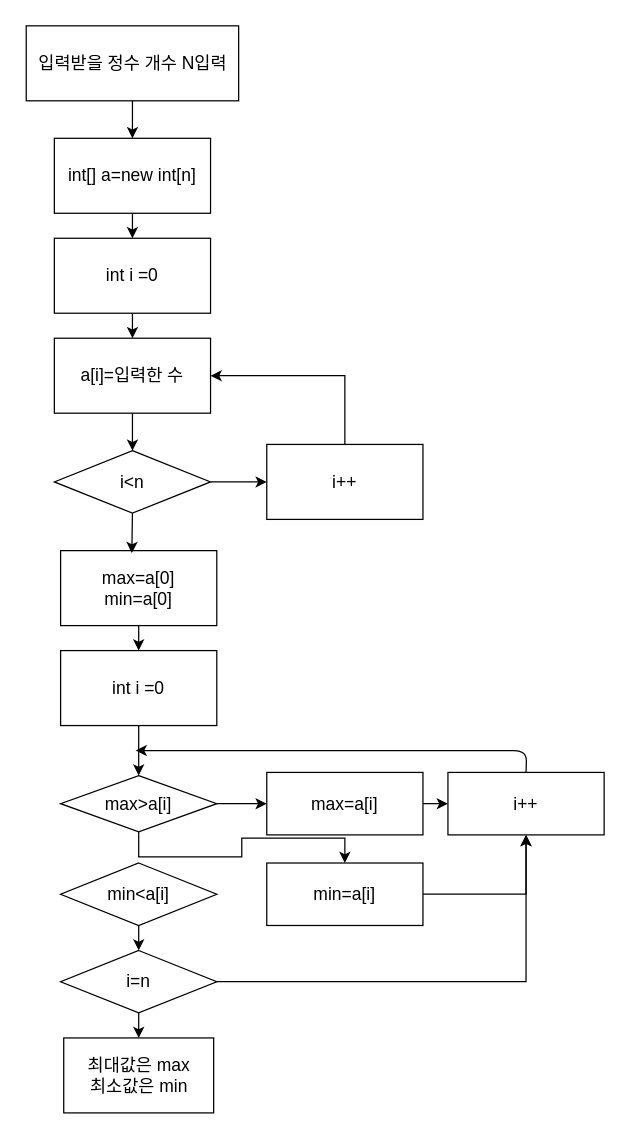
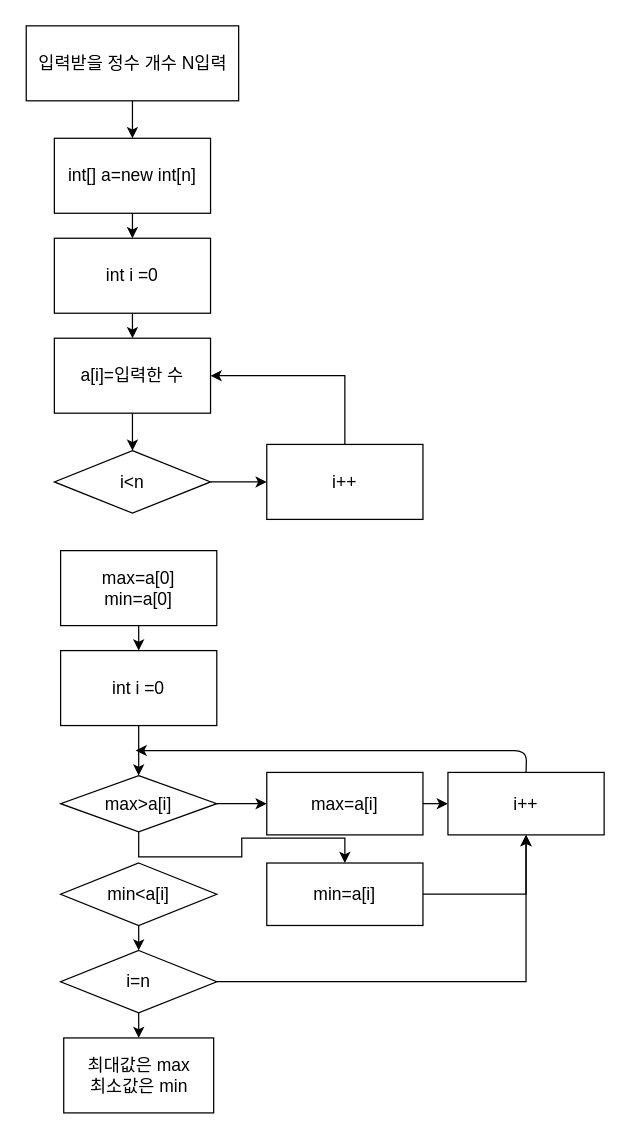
edge "i<n" -> "max=a[0] min=a[0]": removed
